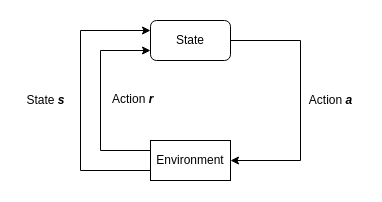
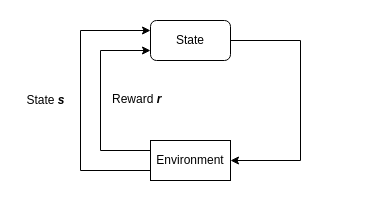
node "Action r": label "Action r" -> "Reward r"
node "Action a": removed
